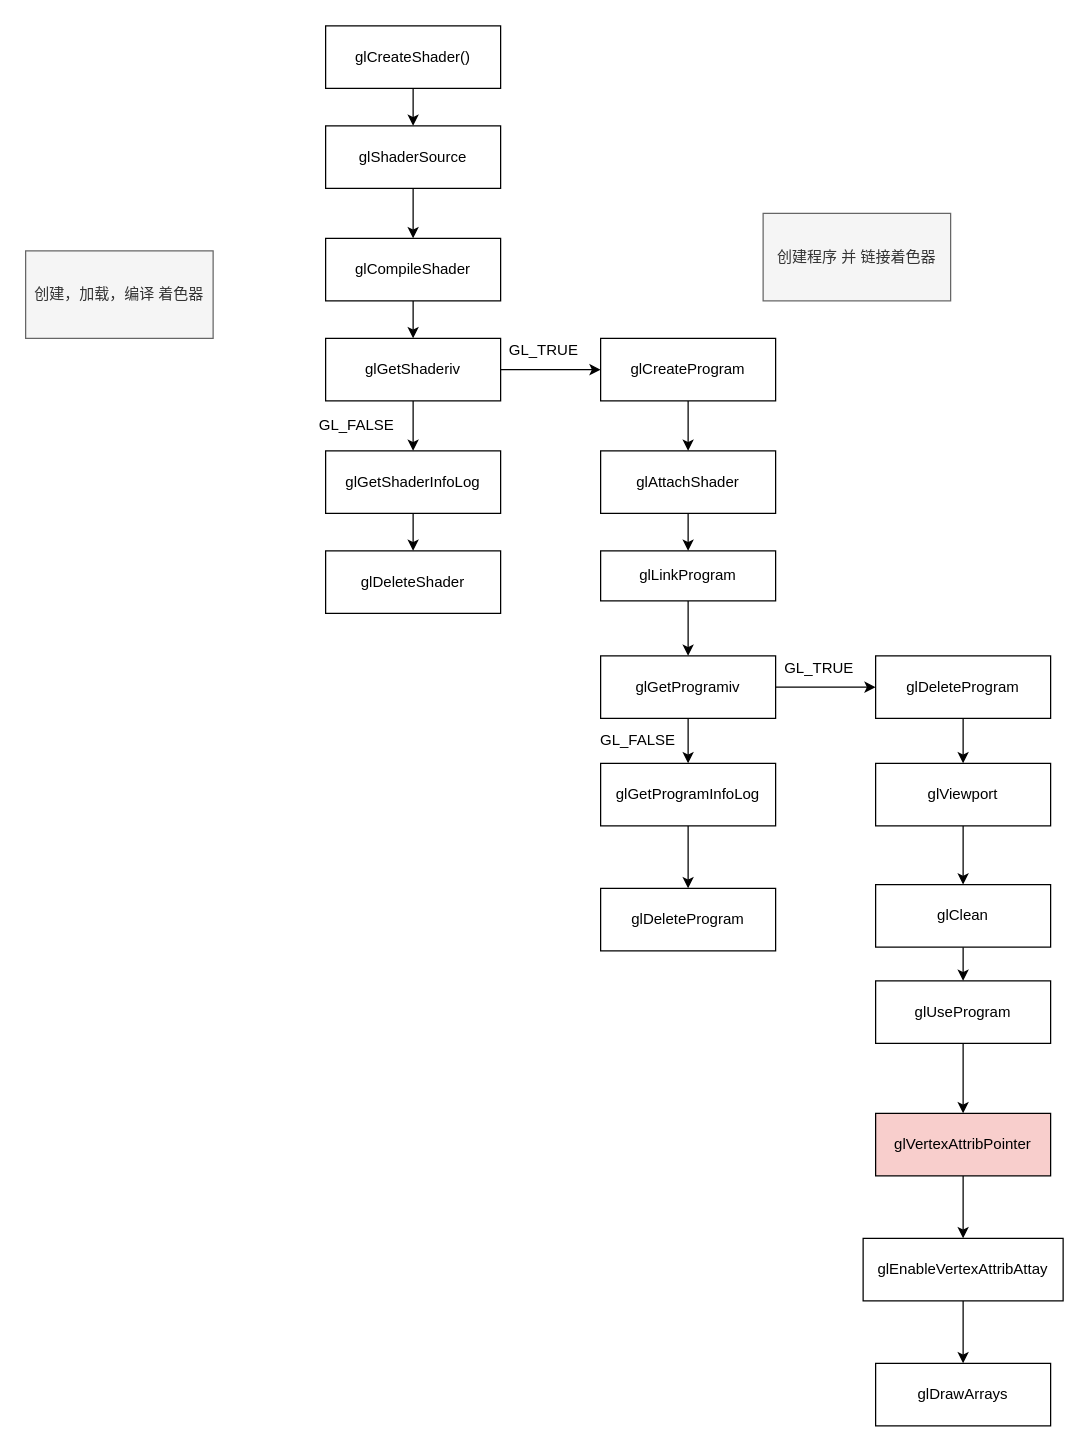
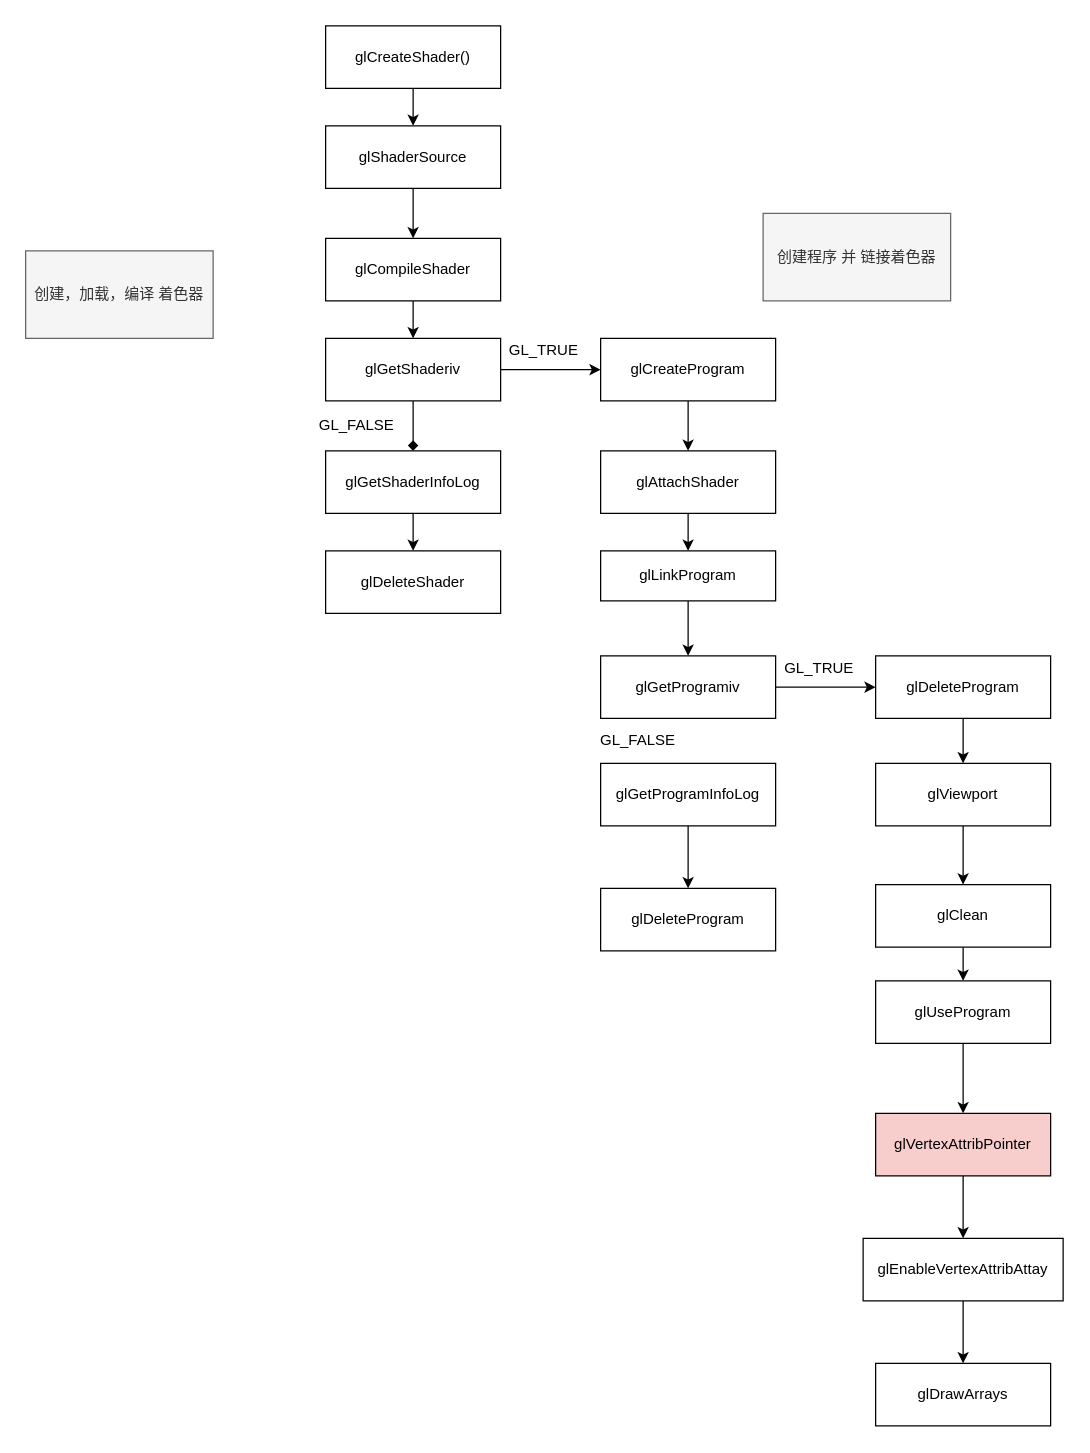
edge "glGetShaderiv" -> "glGetShaderInfoLog": arrowhead classic -> diamond
edge "glGetProgramiv" -> "glGetProgramInfoLog": removed
